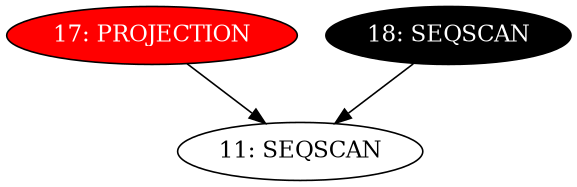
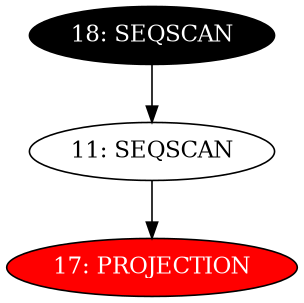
edge "17: PROJECTION" -> "11: SEQSCAN": reversed
